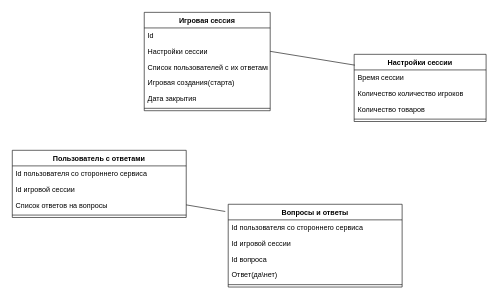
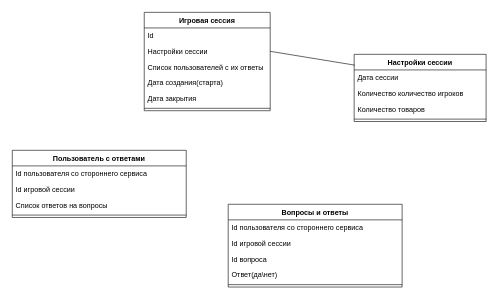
node "Список пользователей с их ответами": label "Список пользователей с их ответами" -> "Список пользователей с их ответы"
node "Время сессии": label "Время сессии" -> "Дата сессии"
node "Игровая создания(старта)": label "Игровая создания(старта)" -> "Дата создания(старта)"
edge "Список ответов на вопросы" -- "Вопросы и ответы": removed
